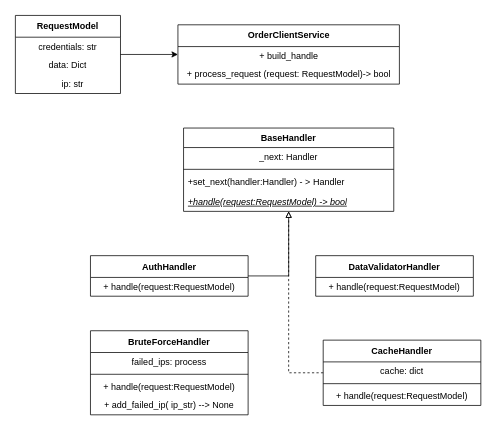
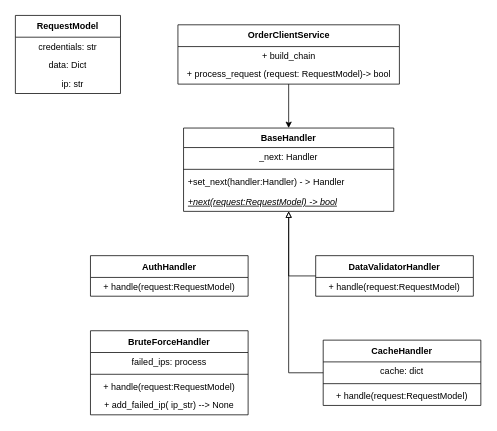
edge "RequestModel" -> "OrderClientService": removed
node "+ build_handle": label "+ build_handle" -> "+ build_chain"
edge "OrderClientService" -> "BaseHandler": added
node "+handle(request:RequestModel) -> bool": label "+handle(request:RequestModel) -> bool" -> "+next(request:RequestModel) -> bool"
edge "AuthHandler" -> "BaseHandler": removed
edge "DataValidatorHandler" -> "BaseHandler": added
edge "CacheHandler" -> "BaseHandler": style dashed -> solid
